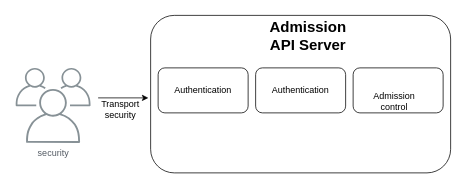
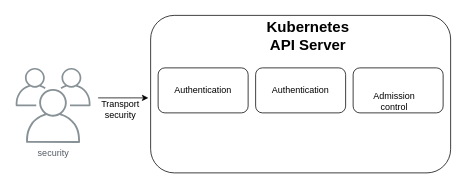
node "Admission API Server": label "Admission API Server" -> "Kubernetes API Server"
